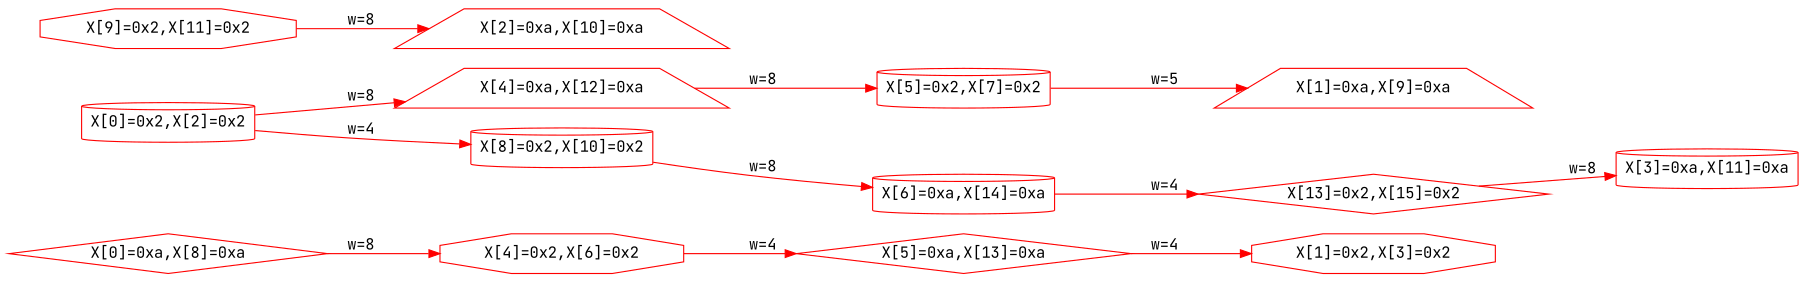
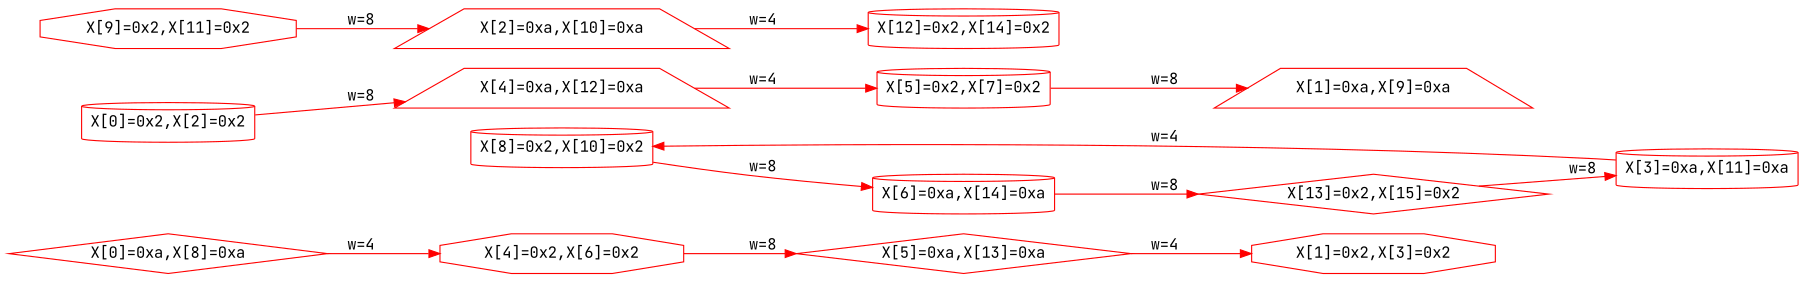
node "X[12]=0x2,X[14]=0x2": added
edge "X[4]=0xa,X[12]=0xa" -> "X[5]=0x2,X[7]=0x2": label "w=8" -> "w=4"
edge "X[5]=0x2,X[7]=0x2" -> "X[1]=0xa,X[9]=0xa": label "w=5" -> "w=8"
edge "X[0]=0x2,X[2]=0x2" -> "X[8]=0x2,X[10]=0x2": now "X[3]=0xa,X[11]=0xa" -> "X[8]=0x2,X[10]=0x2"
edge "X[6]=0xa,X[14]=0xa" -> "X[13]=0x2,X[15]=0x2": label "w=4" -> "w=8"
edge "X[0]=0xa,X[8]=0xa" -> "X[4]=0x2,X[6]=0x2": label "w=8" -> "w=4"
edge "X[4]=0x2,X[6]=0x2" -> "X[5]=0xa,X[13]=0xa": label "w=4" -> "w=8"
